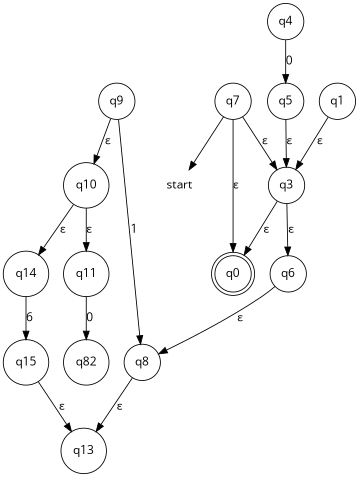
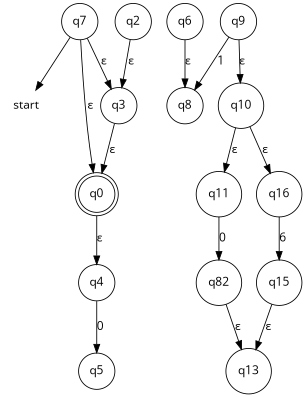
node "q1": label "q1" -> "q2"
edge "q5" -> "q3": removed, label "ε"
edge "q3" -> "q6": removed, label "ε"
edge "q0" -> "q4": added, label "ε"
node "q14": label "q14" -> "q16"
edge "q8" -> "q13": now "q82" -> "q13"
